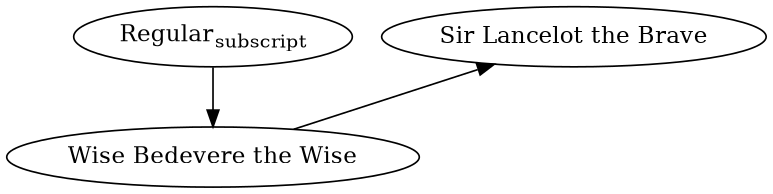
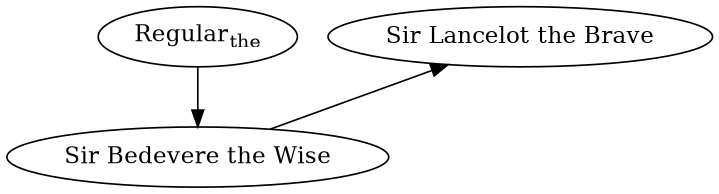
node "Regular": text "subscript" -> "the"
node "Wise Bedevere the Wise": label "Wise Bedevere the Wise" -> "Sir Bedevere the Wise"
